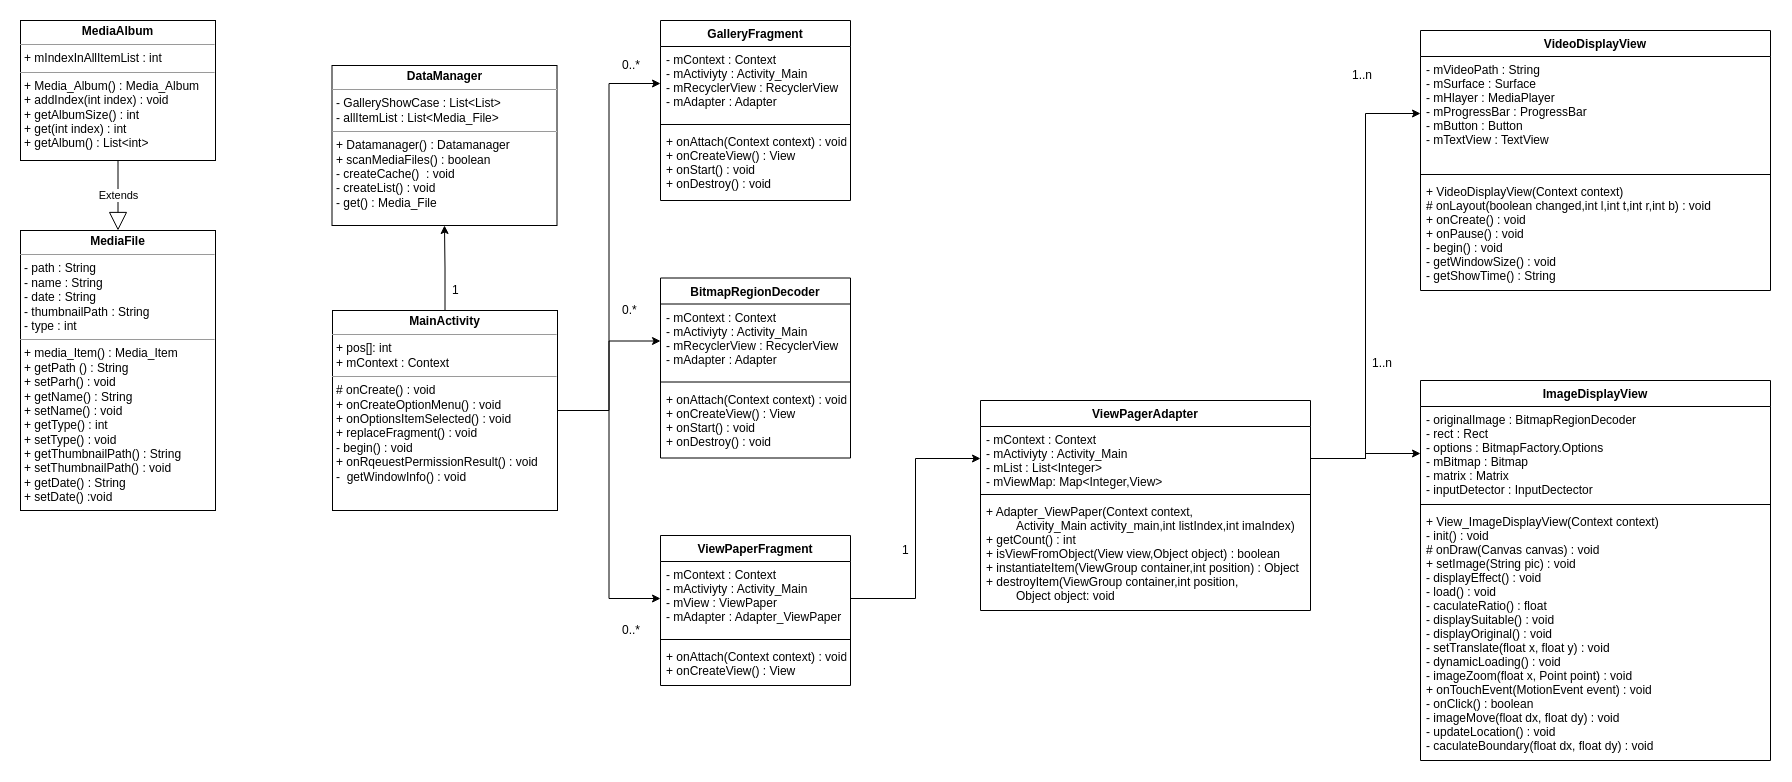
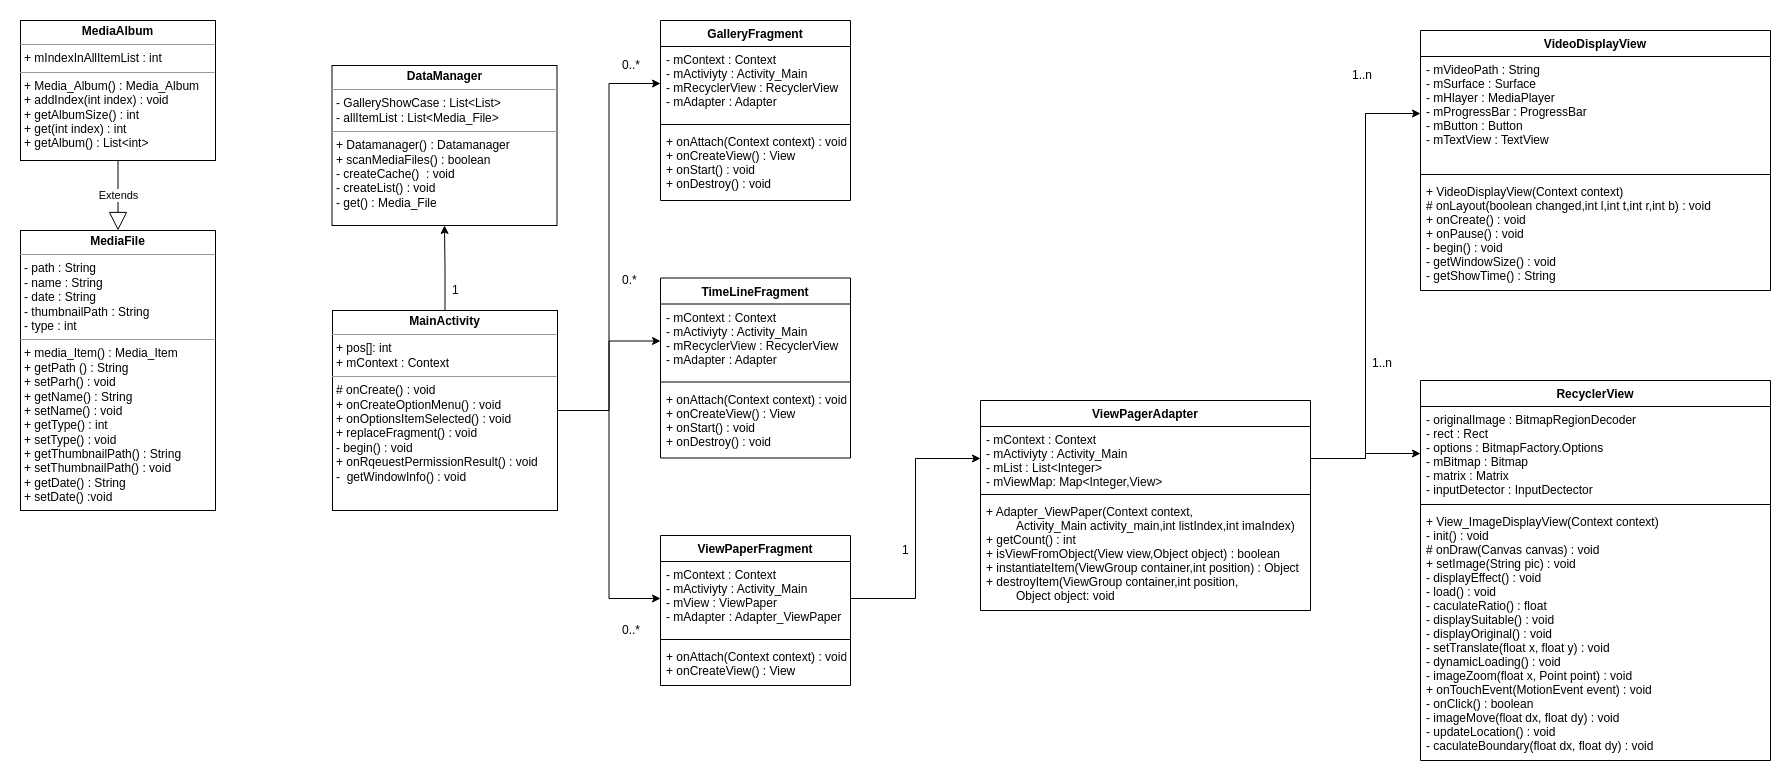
node "BitmapRegionDecoder": label "BitmapRegionDecoder" -> "TimeLineFragment"
node "0.*": moved (636, 311) -> (636, 281)
node "ImageDisplayView": label "ImageDisplayView" -> "RecyclerView"
